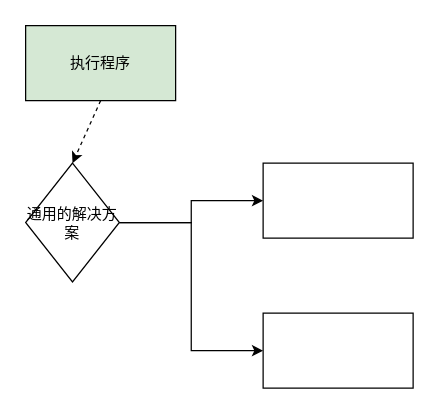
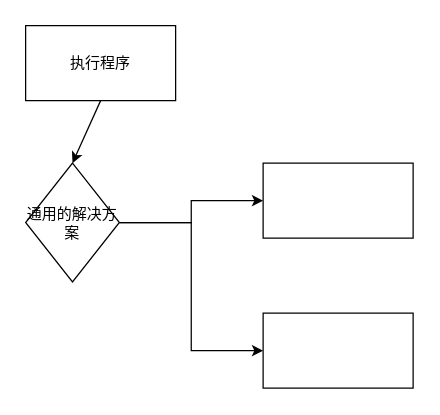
node "执行程序": fillcolor #d5e8d4 -> #ffffff
edge "执行程序" -> "通用的解决方案": style dashed -> solid
